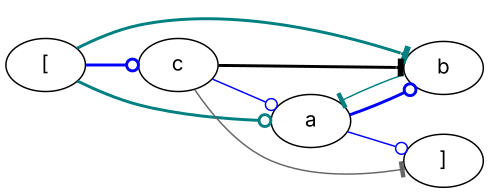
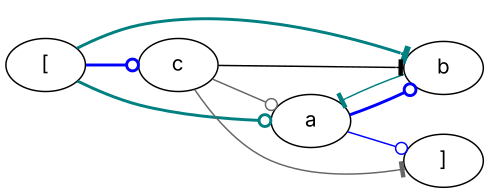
edge "c" -> "b": style bold -> solid
edge "c" -> "a": color blue -> gray40
